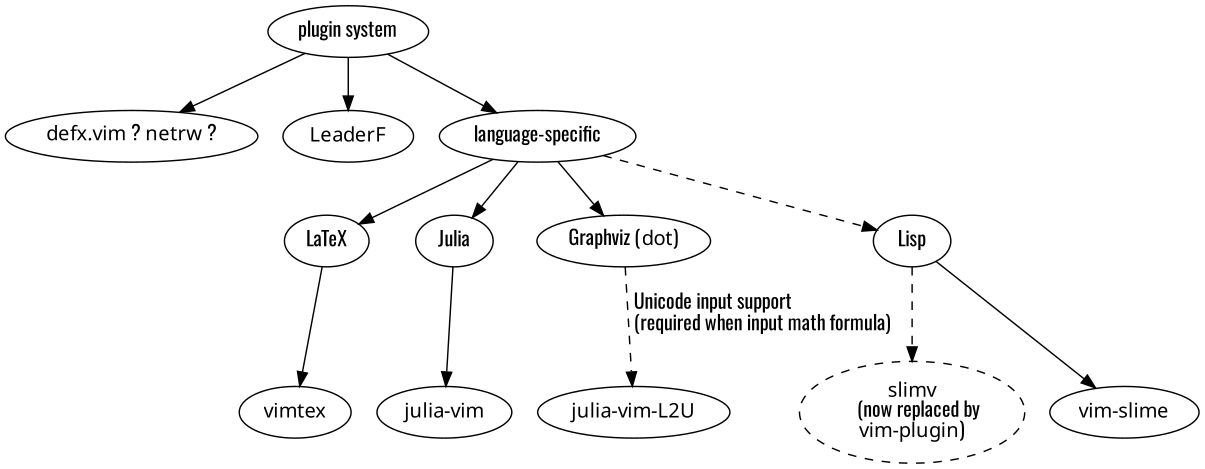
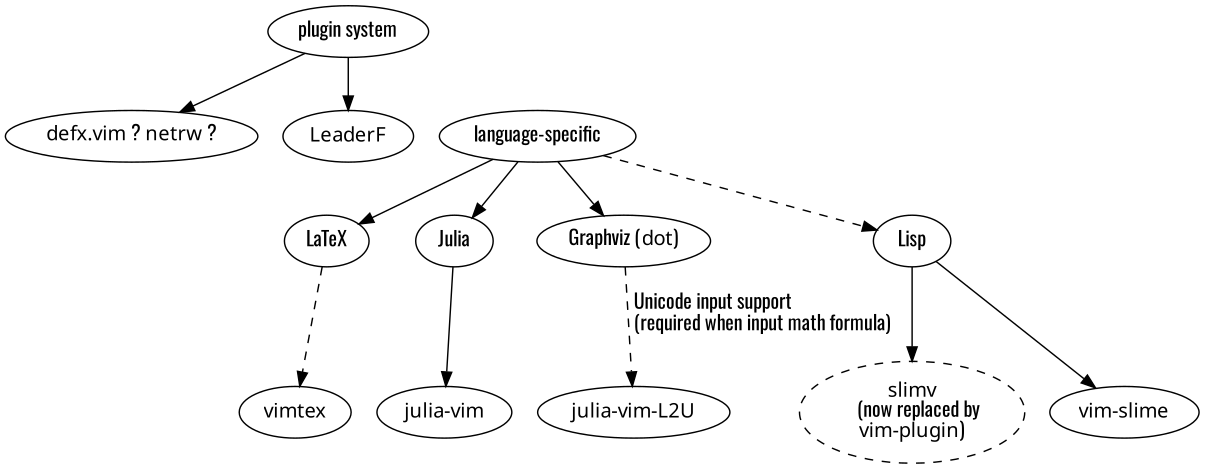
edge "plugin system" -> "language-specific": removed
edge "Lisp" -> "slimv": style dashed -> solid
edge "LaTeX" -> "vimtex": style solid -> dashed
